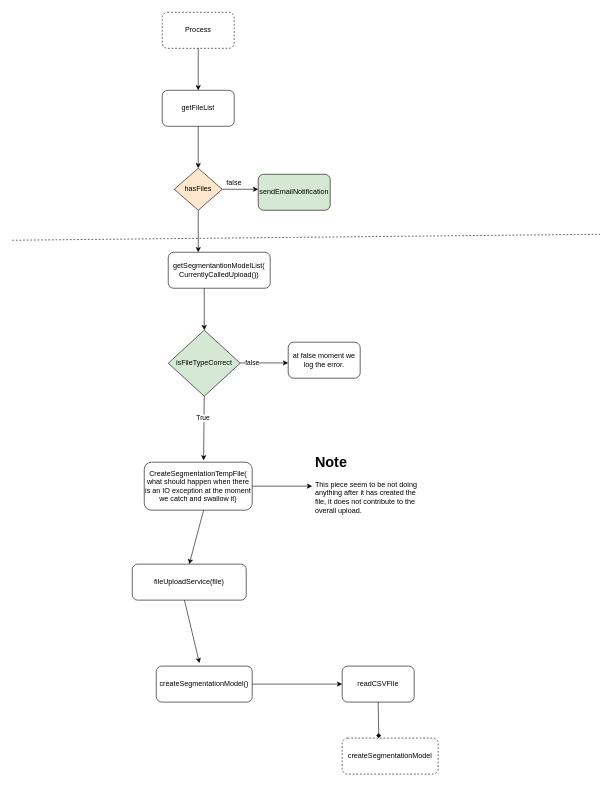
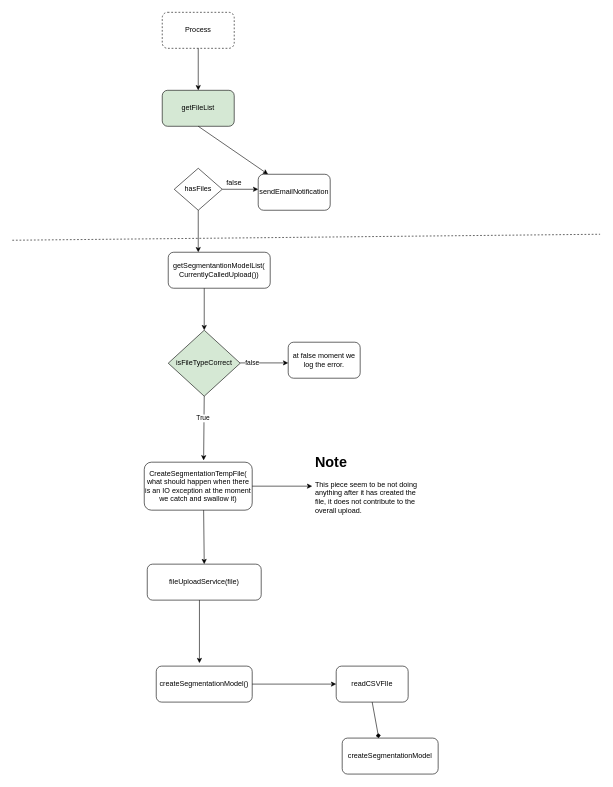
node "getFileList": fillcolor #ffffff -> #d5e8d4
edge "getFileList" -> "hasFiles": now "getFileList" -> "sendEmailNotification"
node "hasFiles": fillcolor #ffe6cc -> #ffffff
node "sendEmailNotification": fillcolor #d5e8d4 -> #ffffff
node "fileUploadService(file)": moved (189, 582) -> (204, 582)
node "readCSVFIle": moved (378, 684) -> (372, 684)
node "createSegmentationModel": style dashed -> solid
